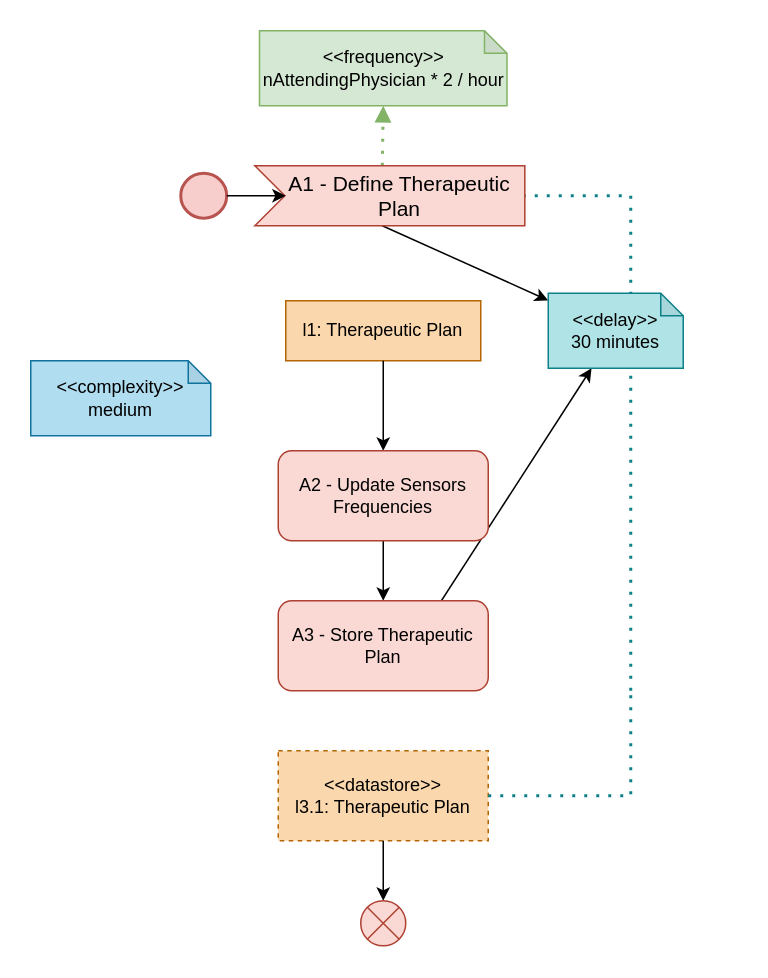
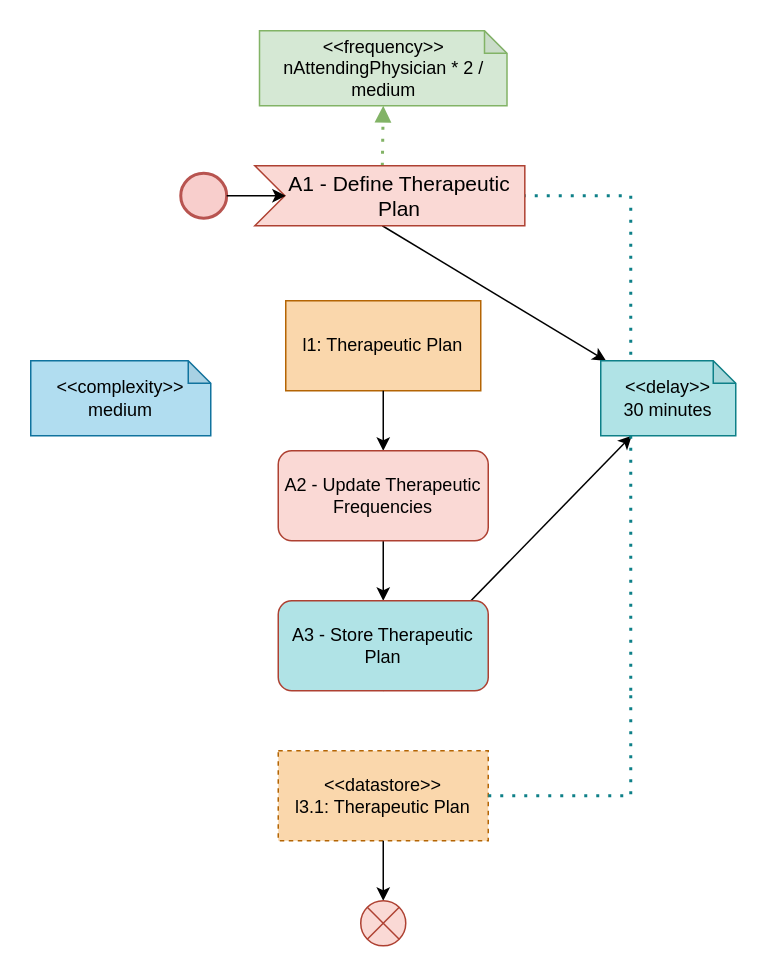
node "<<frequency>> nAttendingPhysician * 2 / hour": label "<<frequency>> nAttendingPhysician * 2 / hour" -> "<<frequency>> nAttendingPhysician * 2 / medium"
node "l1: Therapeutic Plan": size 195x60 -> 195x90
node "<<delay>> 30 minutes": moved (616, 331) -> (668, 398)
node "A2 - Update Sensors Frequencies": label "A2 - Update Sensors Frequencies" -> "A2 - Update Therapeutic Frequencies"
node "A3 - Store Therapeutic Plan": fillcolor #fad9d5 -> #b0e3e6
